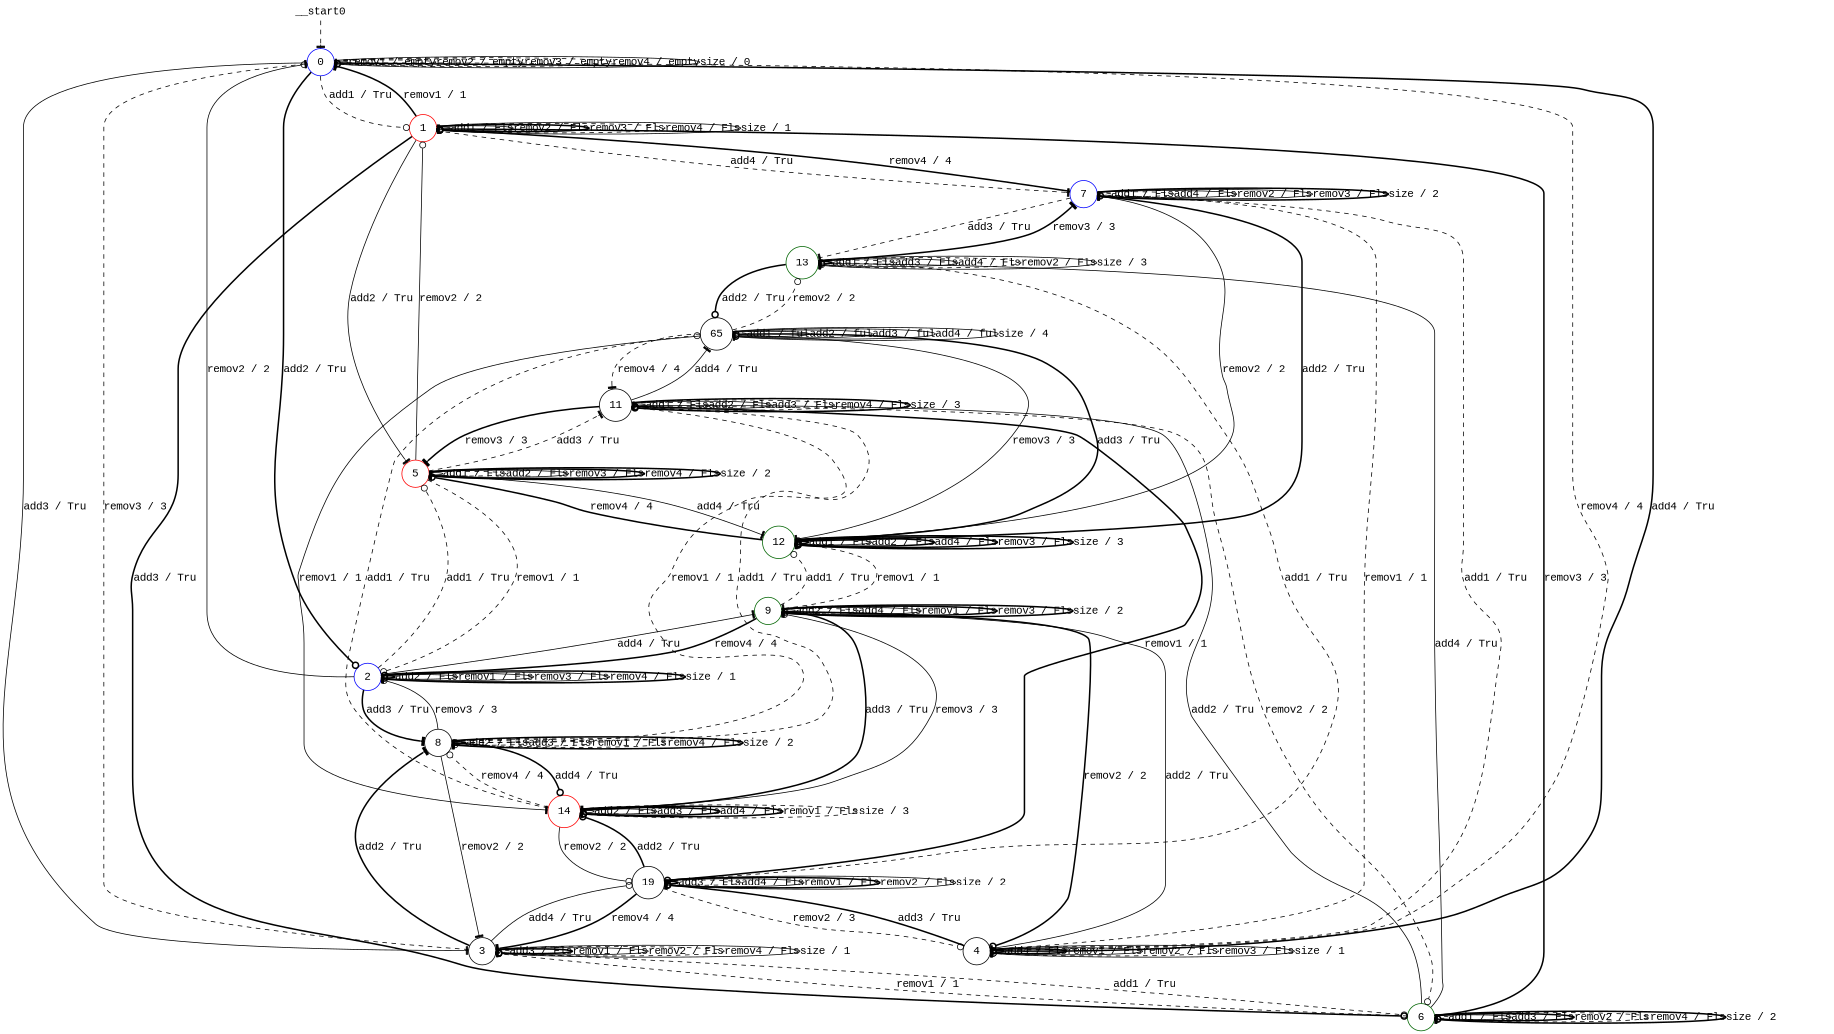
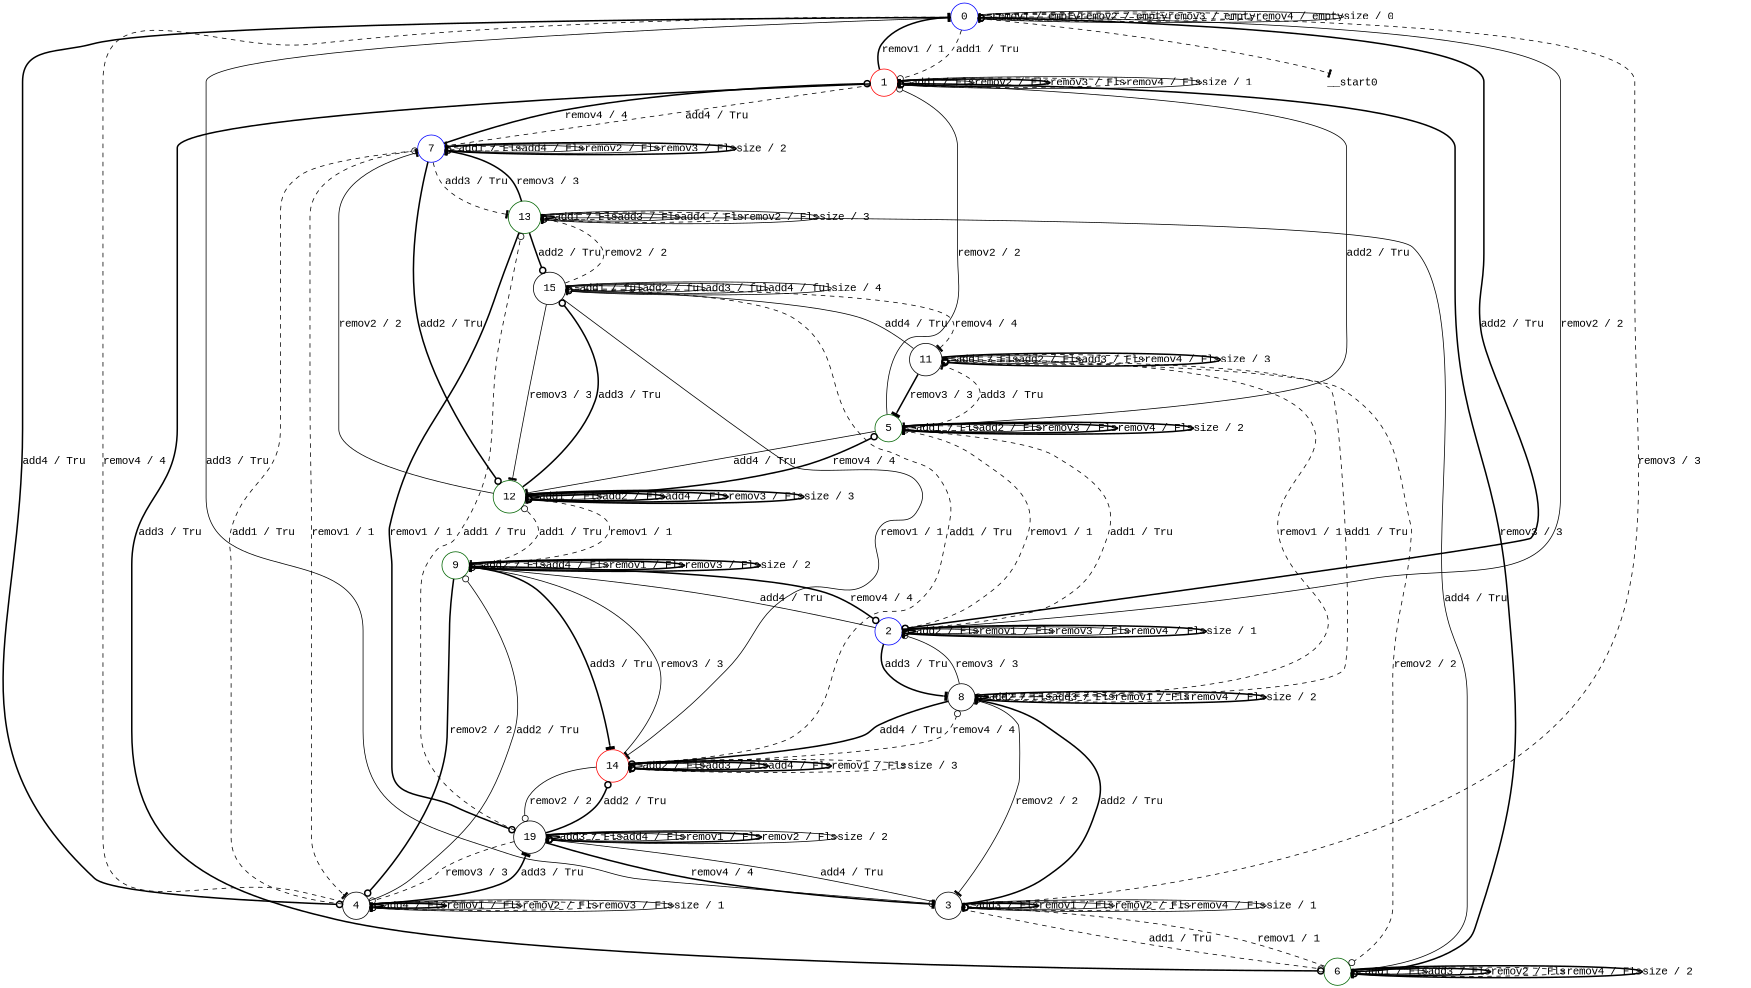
edge "__start0" -> "0": reversed
node "65": label "65" -> "15"
node "5": color red -> darkgreen
edge "6" -> "11": removed, label "add2 / Tru"
edge "0" -> "3": arrowhead tee -> odot
edge "11" -> "19": now "13" -> "19"
edge "19" -> "4": label "remov2 / 3" -> "remov3 / 3"
